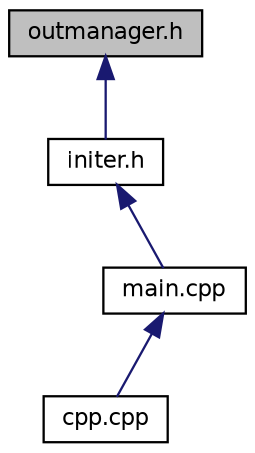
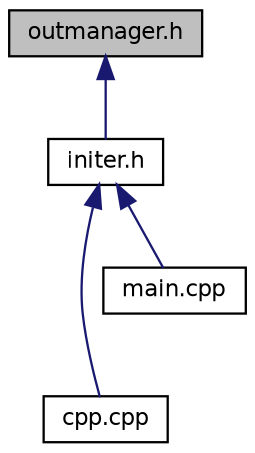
edge "cpp.cpp" -> "main.cpp": now "cpp.cpp" -> "initer.h"
